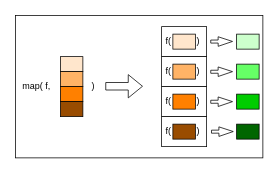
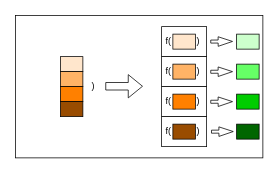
node "map( f,": removed
